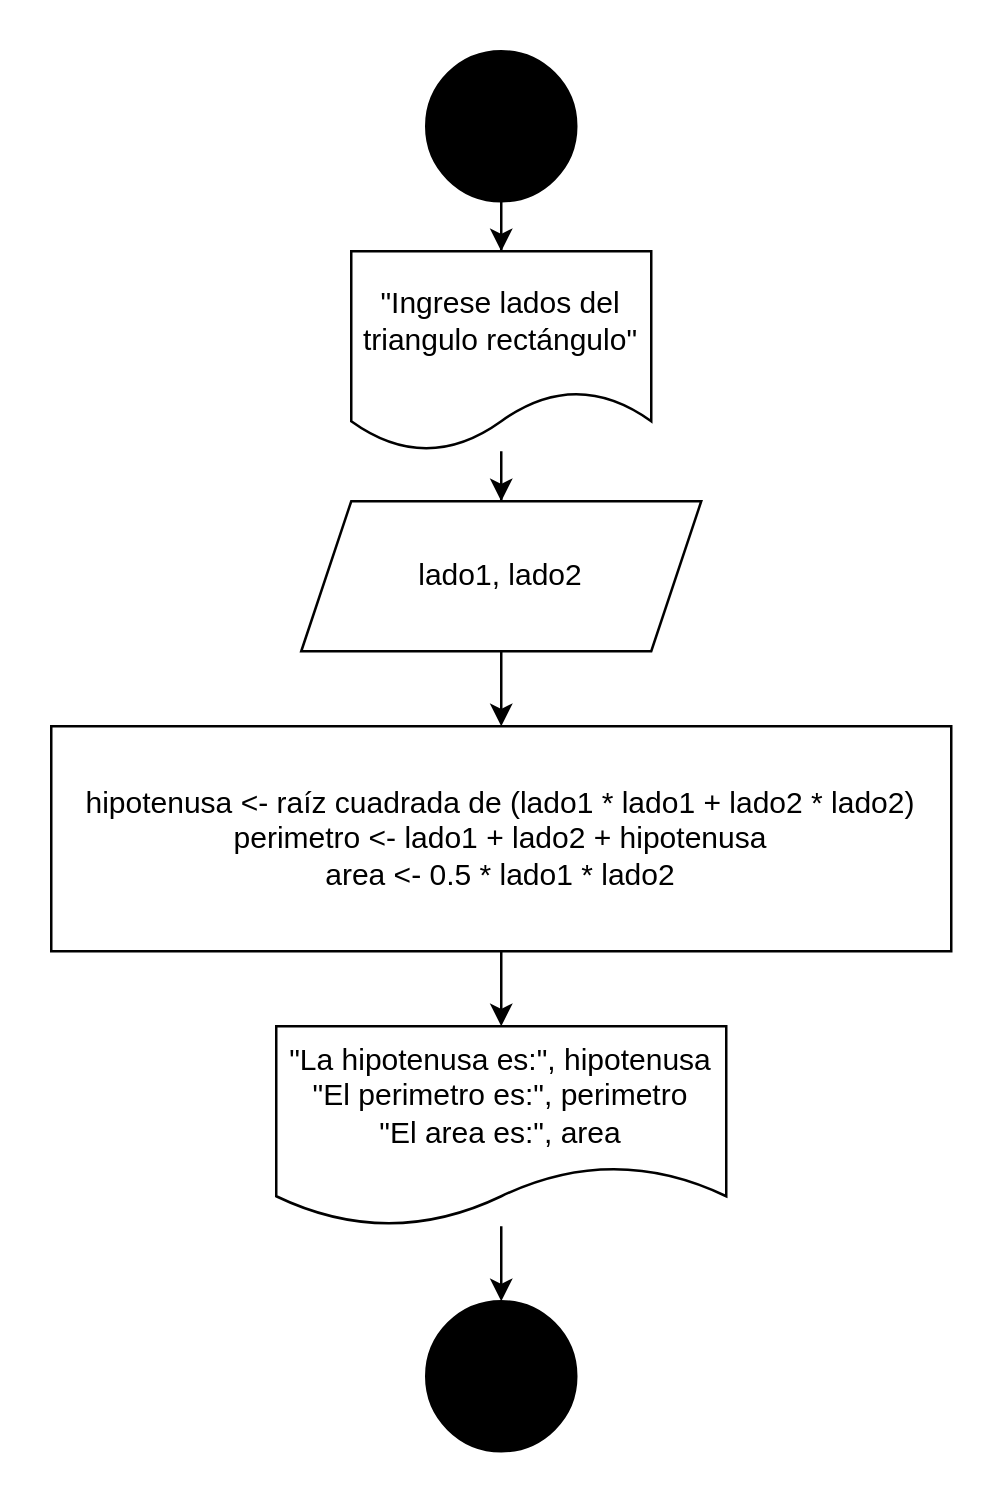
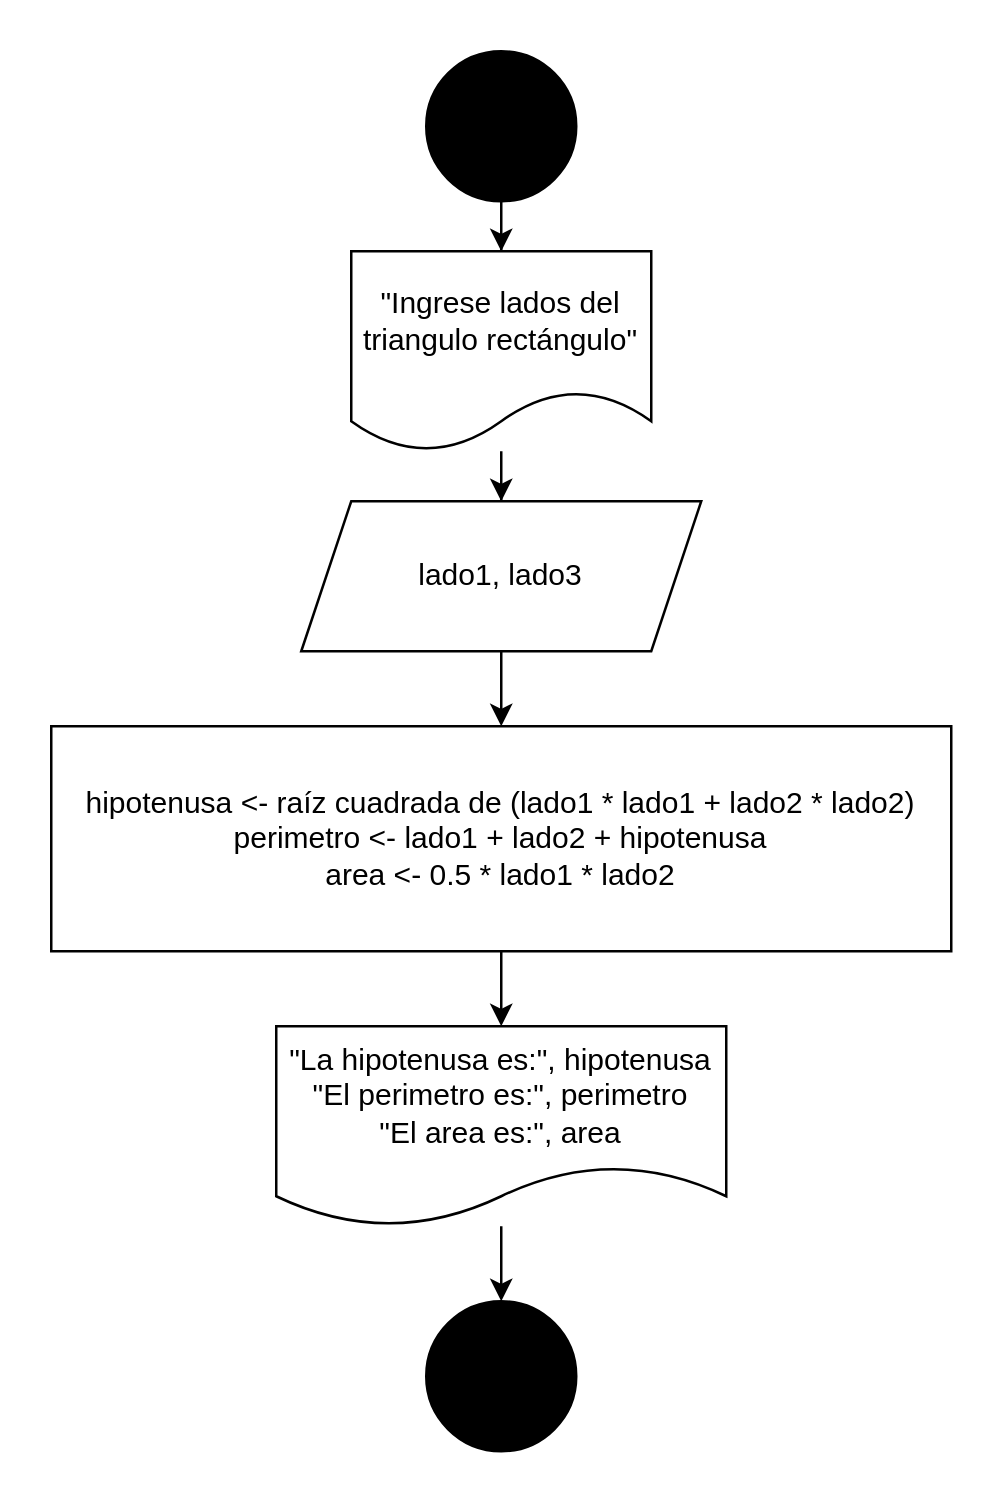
node "lado1, lado2": label "lado1, lado2" -> "lado1, lado3"
